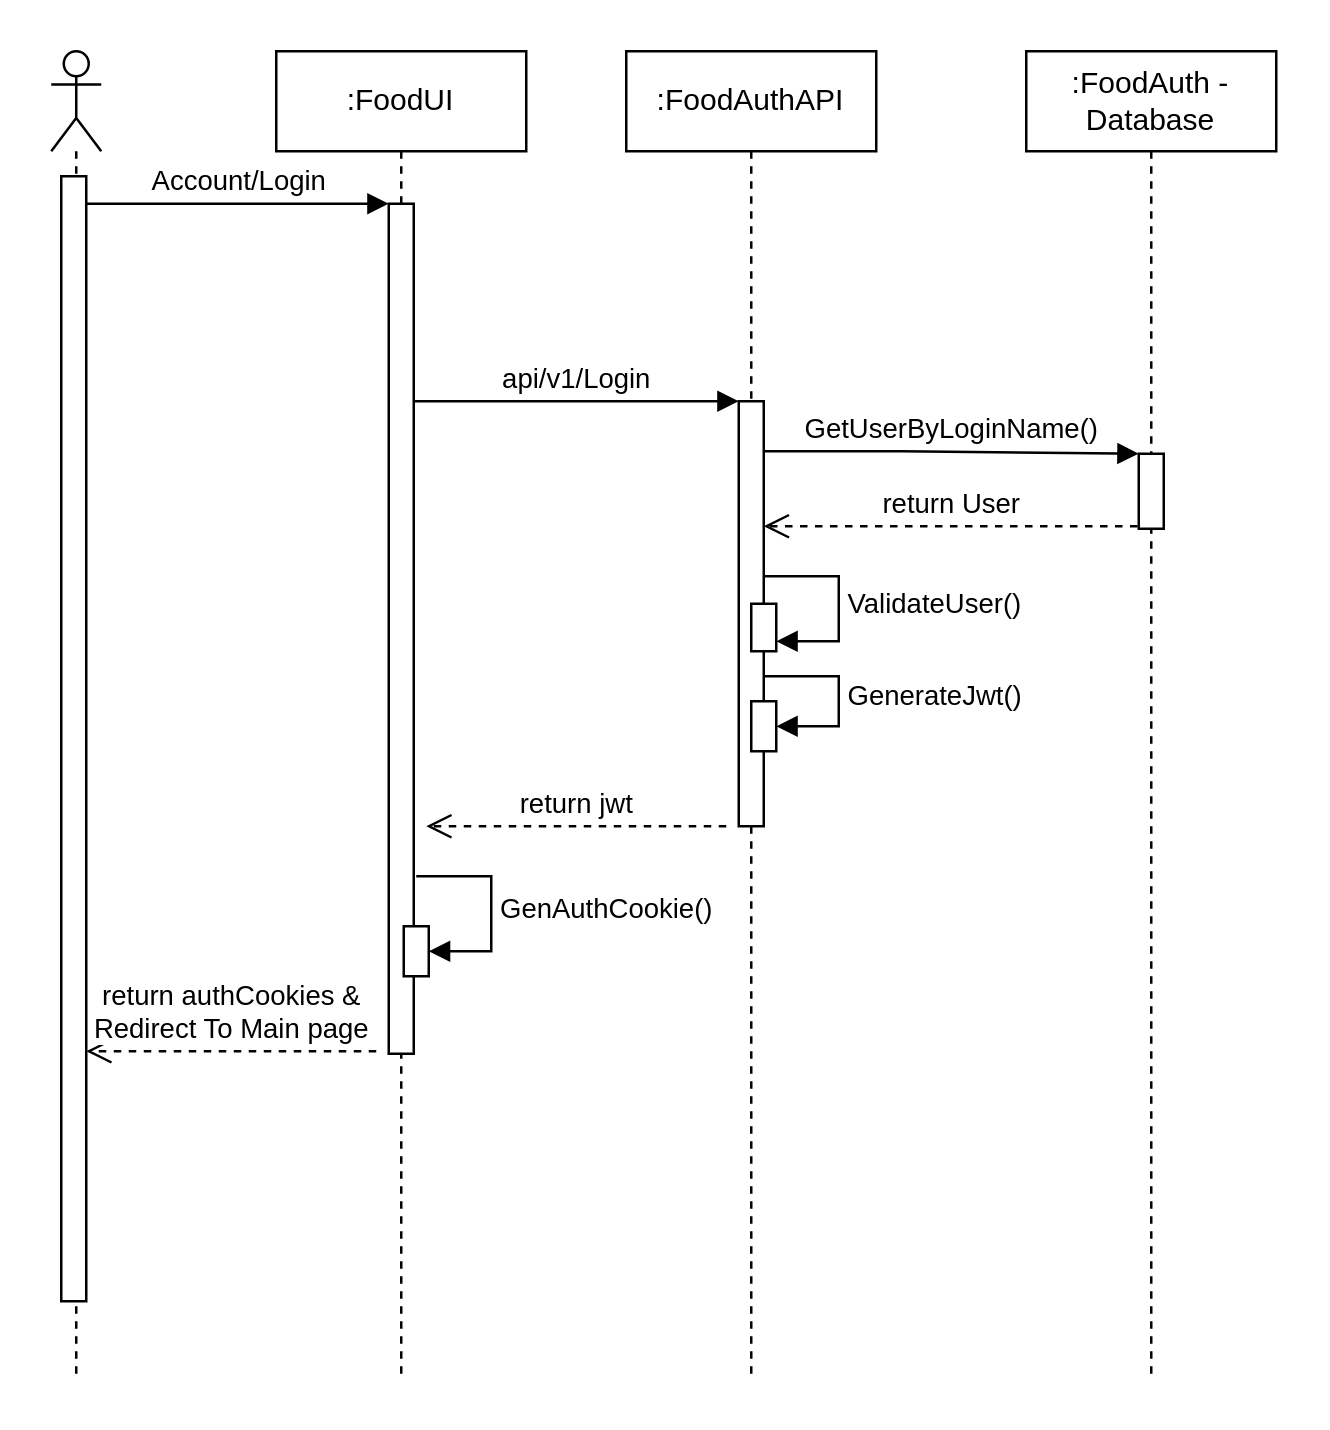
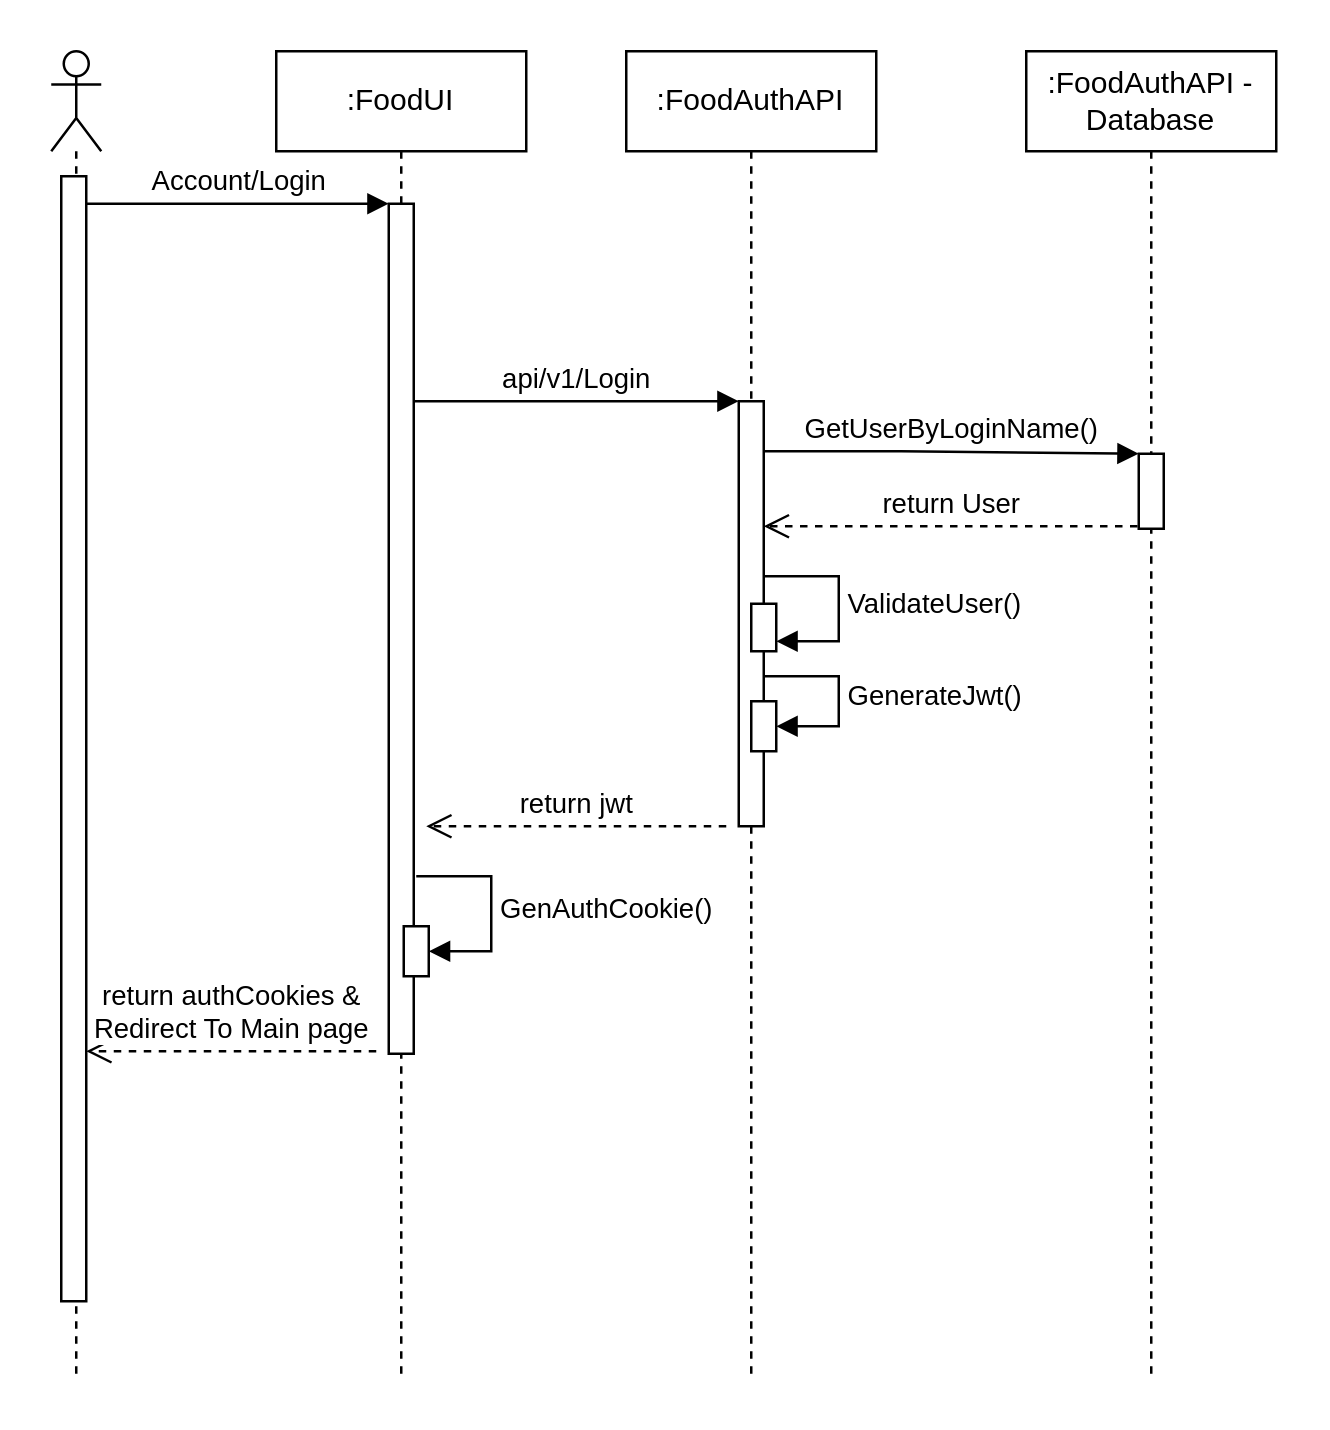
node ":FoodAuth - Database": label ":FoodAuth - Database" -> ":FoodAuthAPI - Database"
